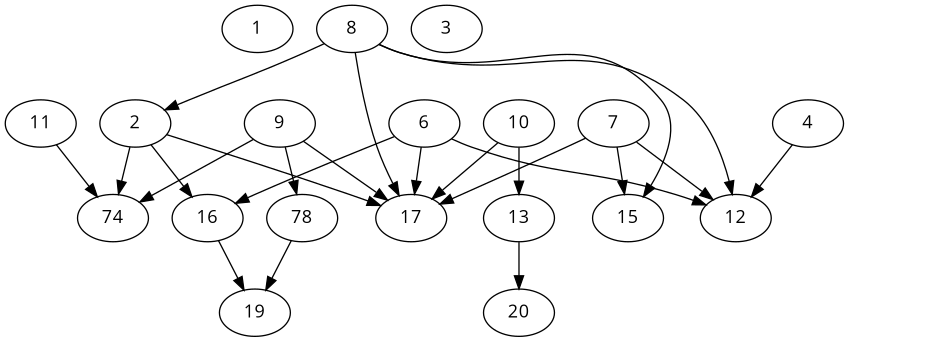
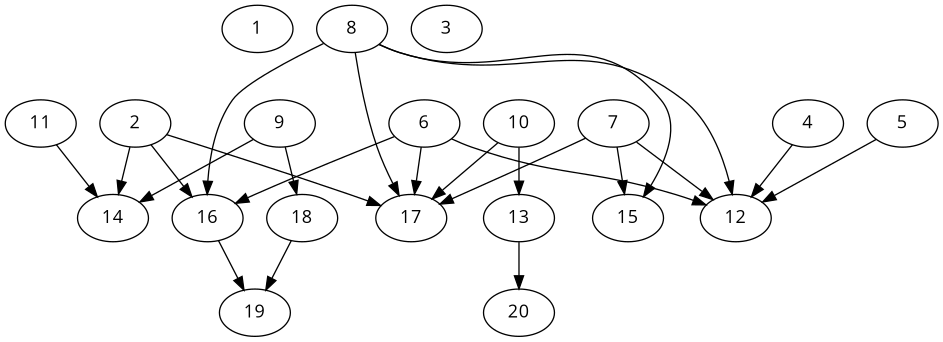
edge "8" -> "2": now "8" -> "16"
node "5": added
edge "9" -> "17": removed
node "74": label "74" -> "14"
node "78": label "78" -> "18"
